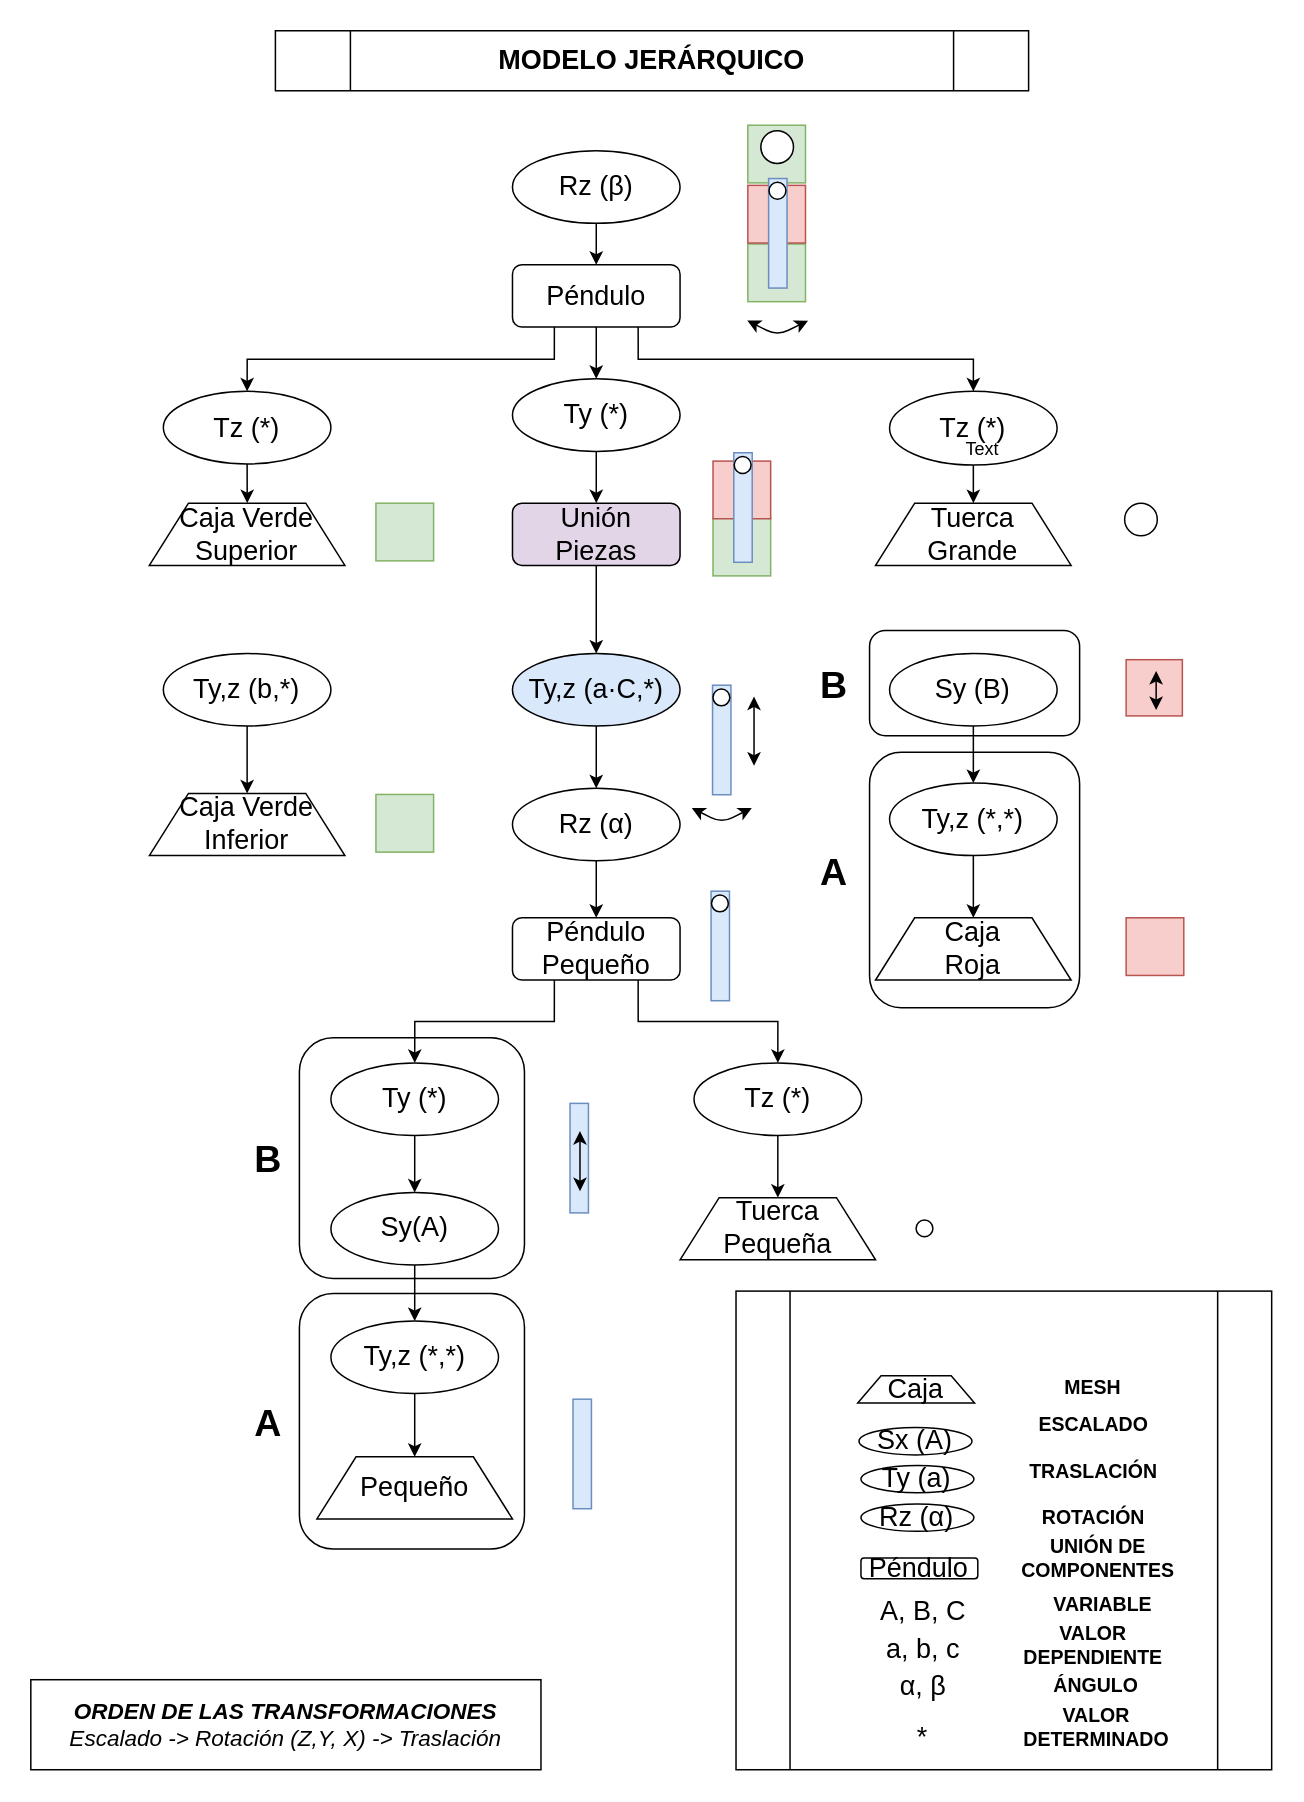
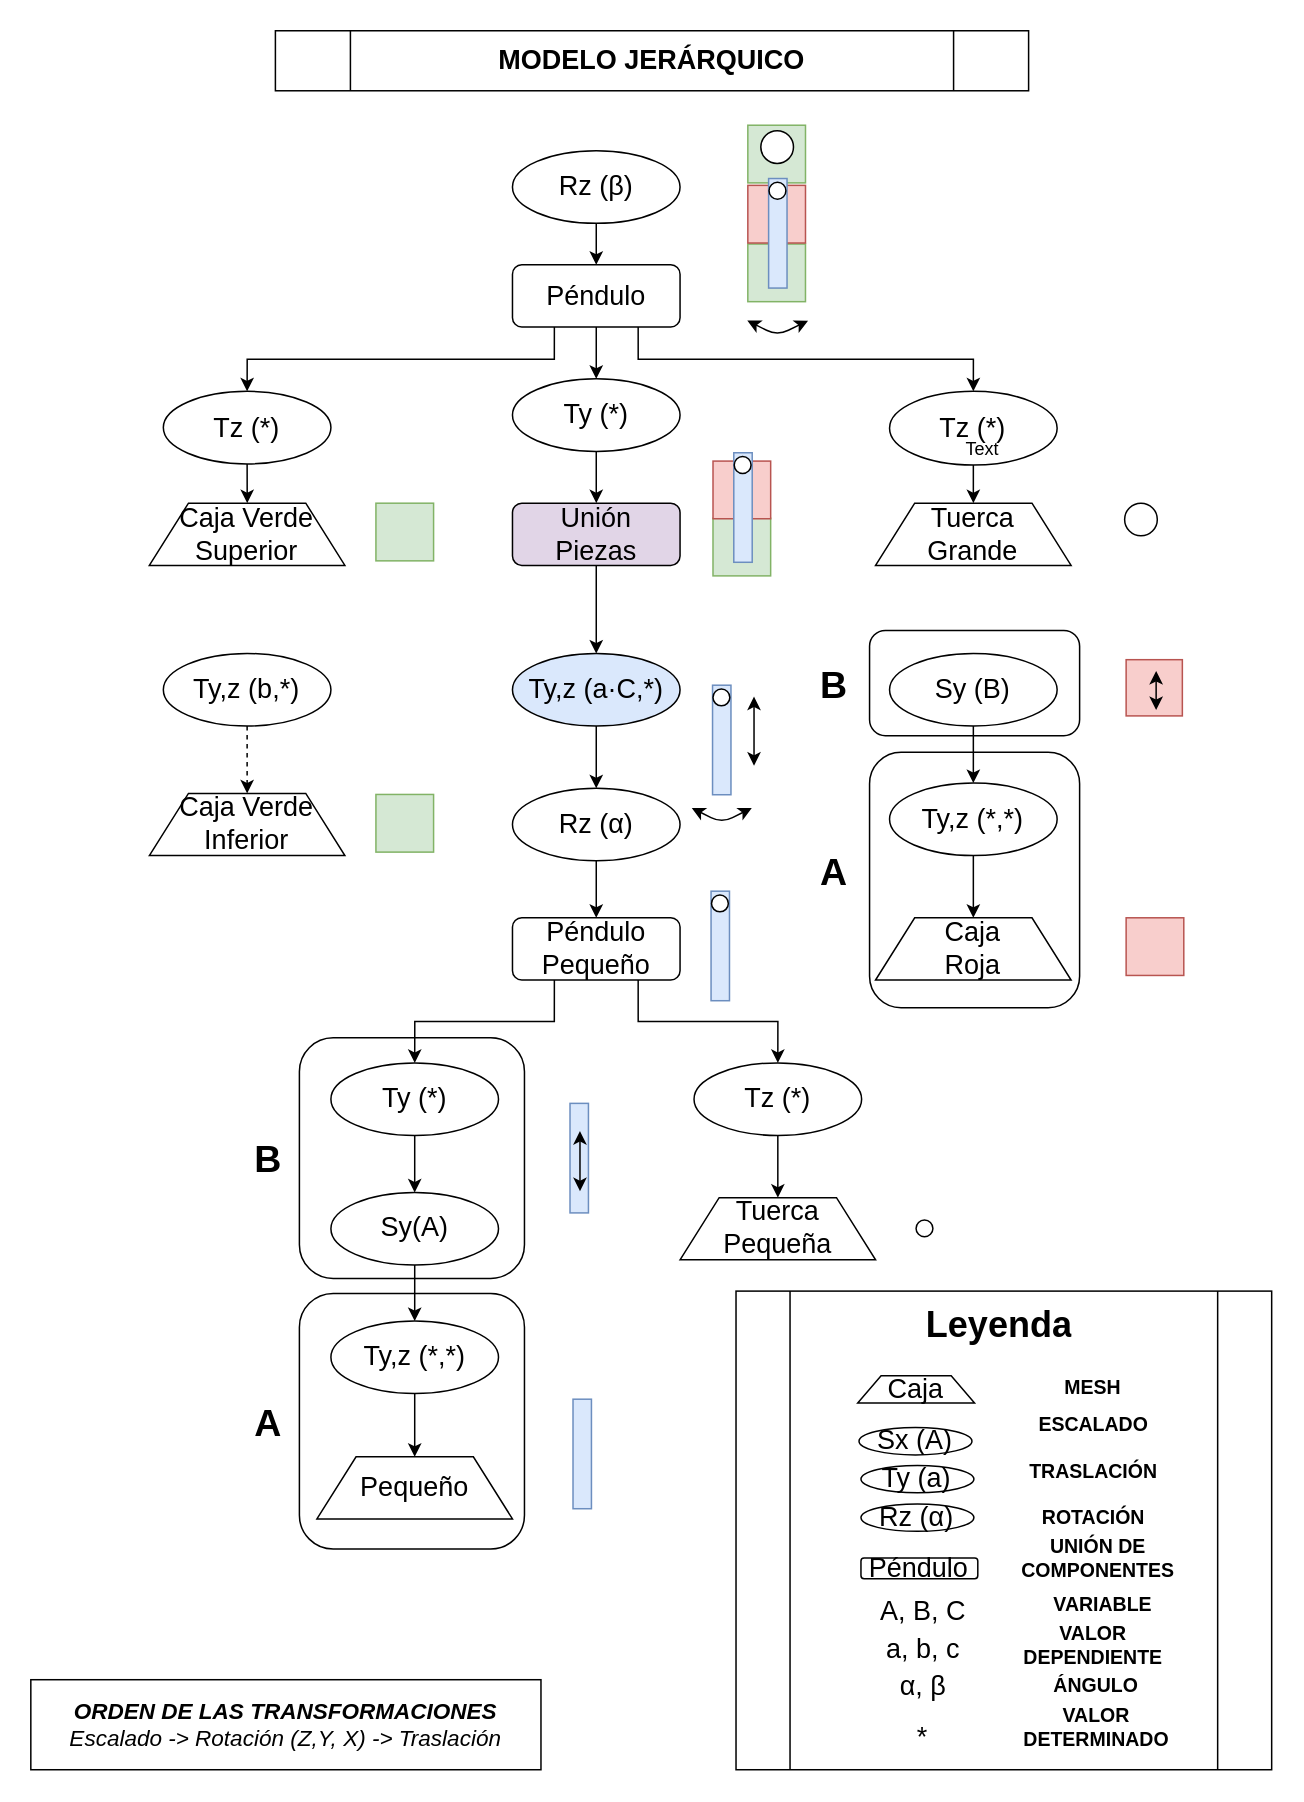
edge "Ty,z (b,*)" -> "Caja Verde Inferior": style solid -> dashed
node "Leyenda": added
